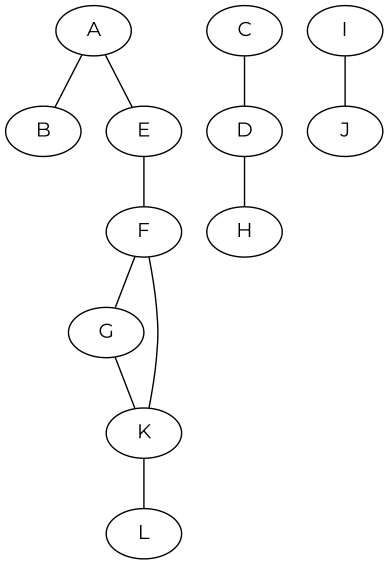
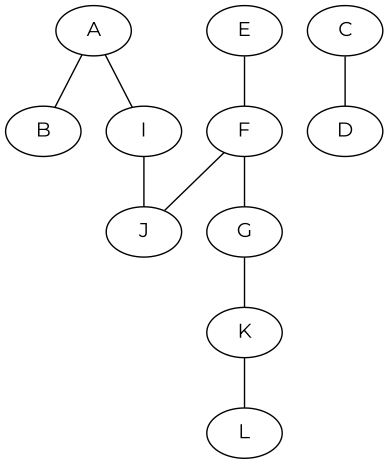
edge "A" -- "E": now "A" -- "I"
node "H": removed
edge "F" -- "K": now "F" -- "J"
